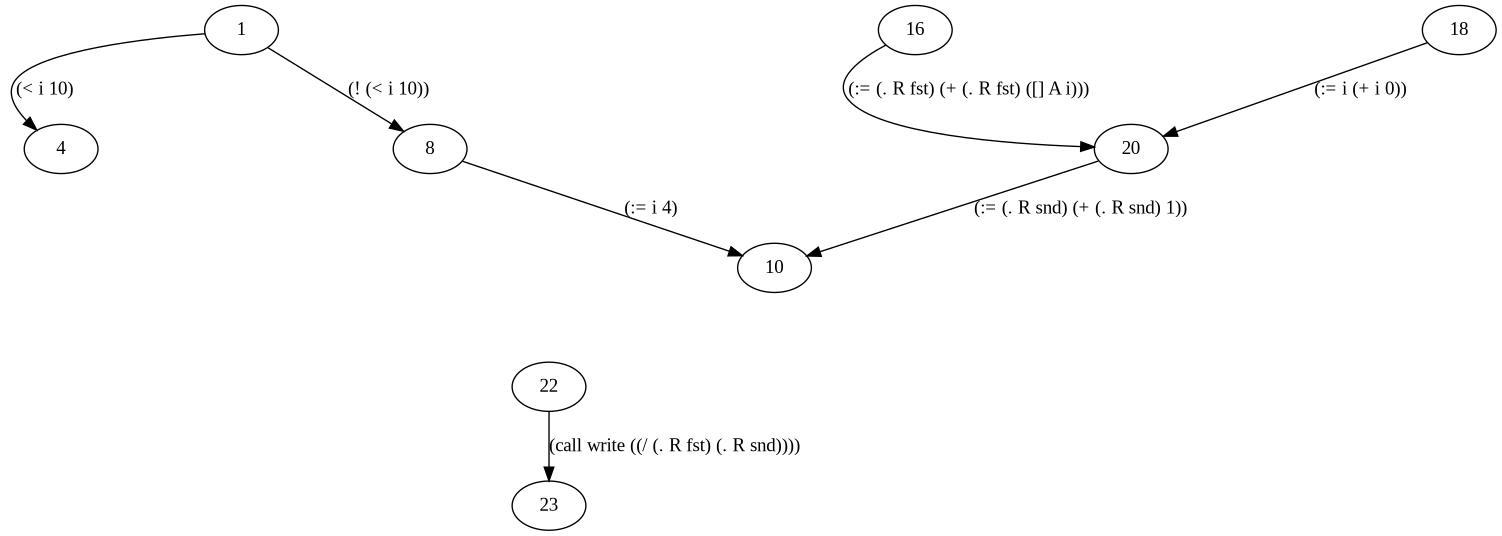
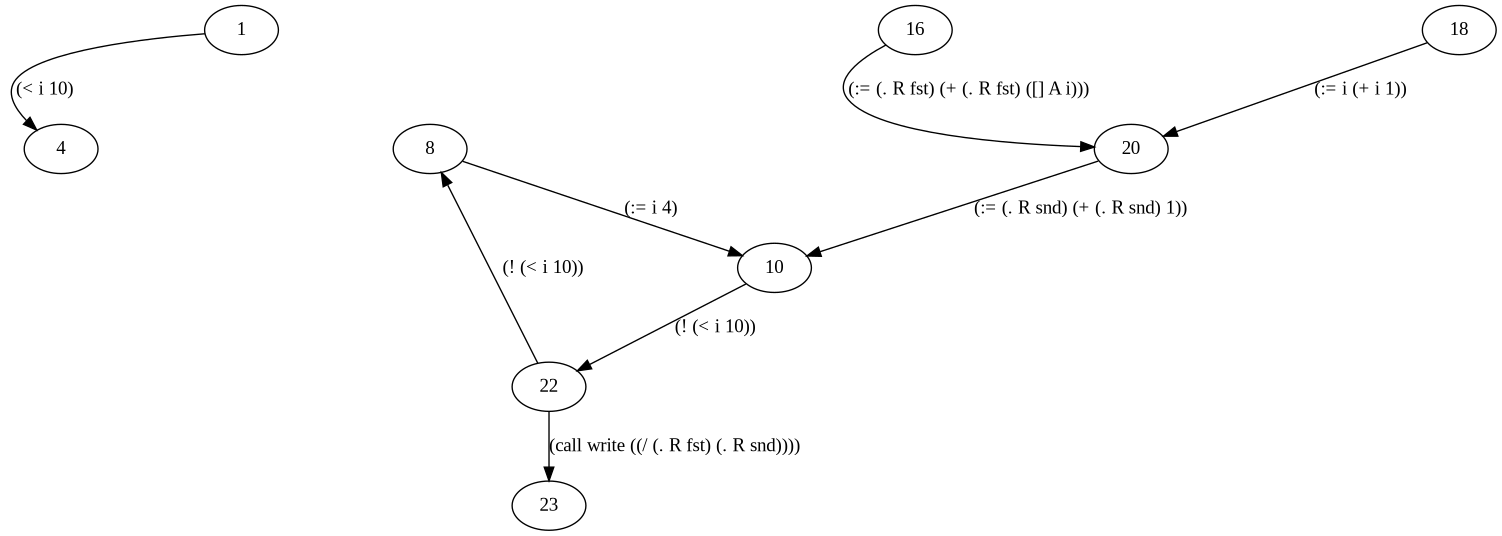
edge "1" -> "8": now "22" -> "8"
edge "18" -> "20": label "(:= i (+ i 0))" -> "(:= i (+ i 1))"
edge "10" -> "22": added, label "(! (< i 10))"
